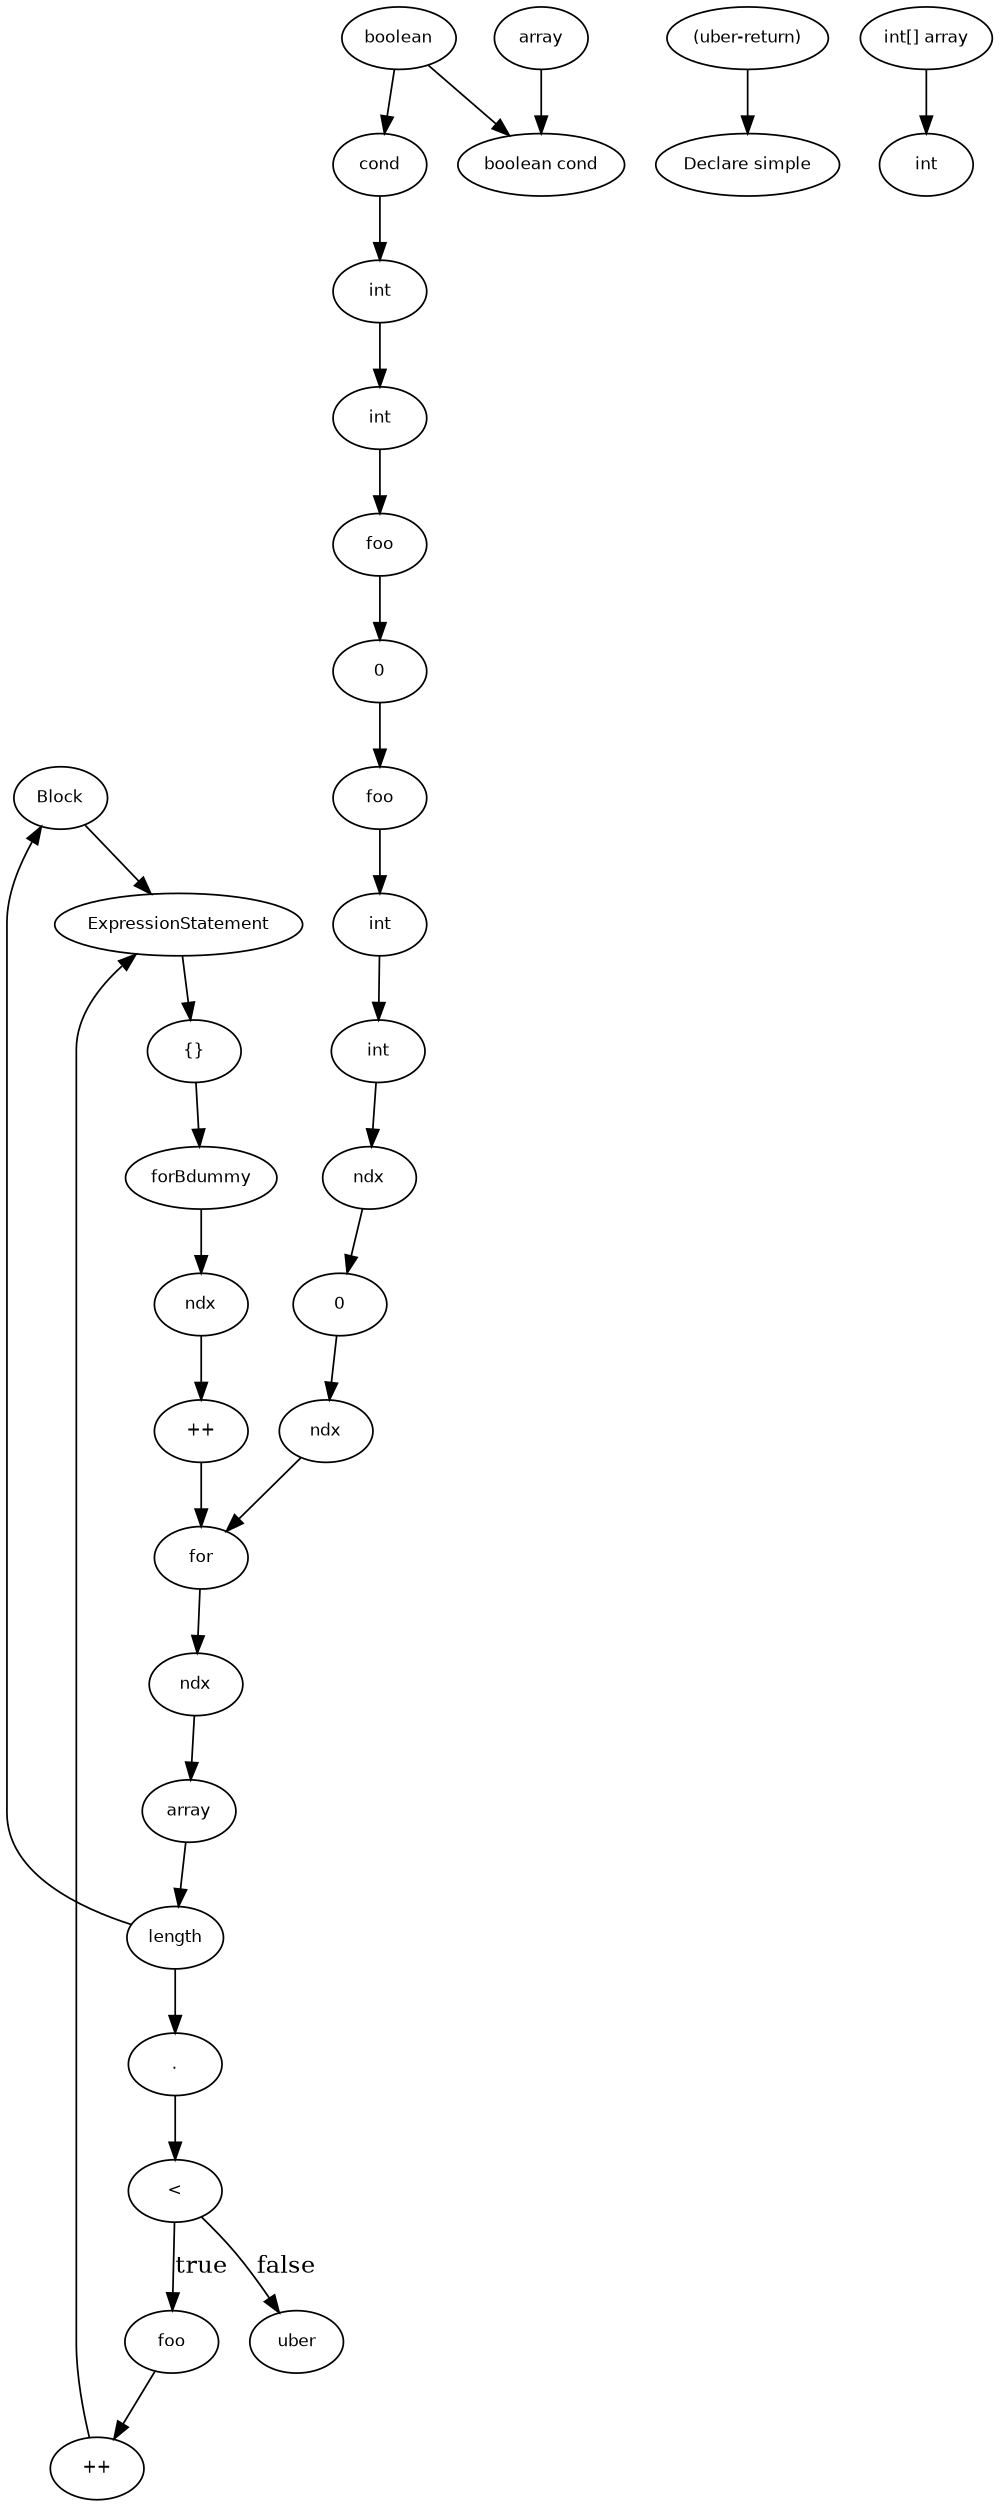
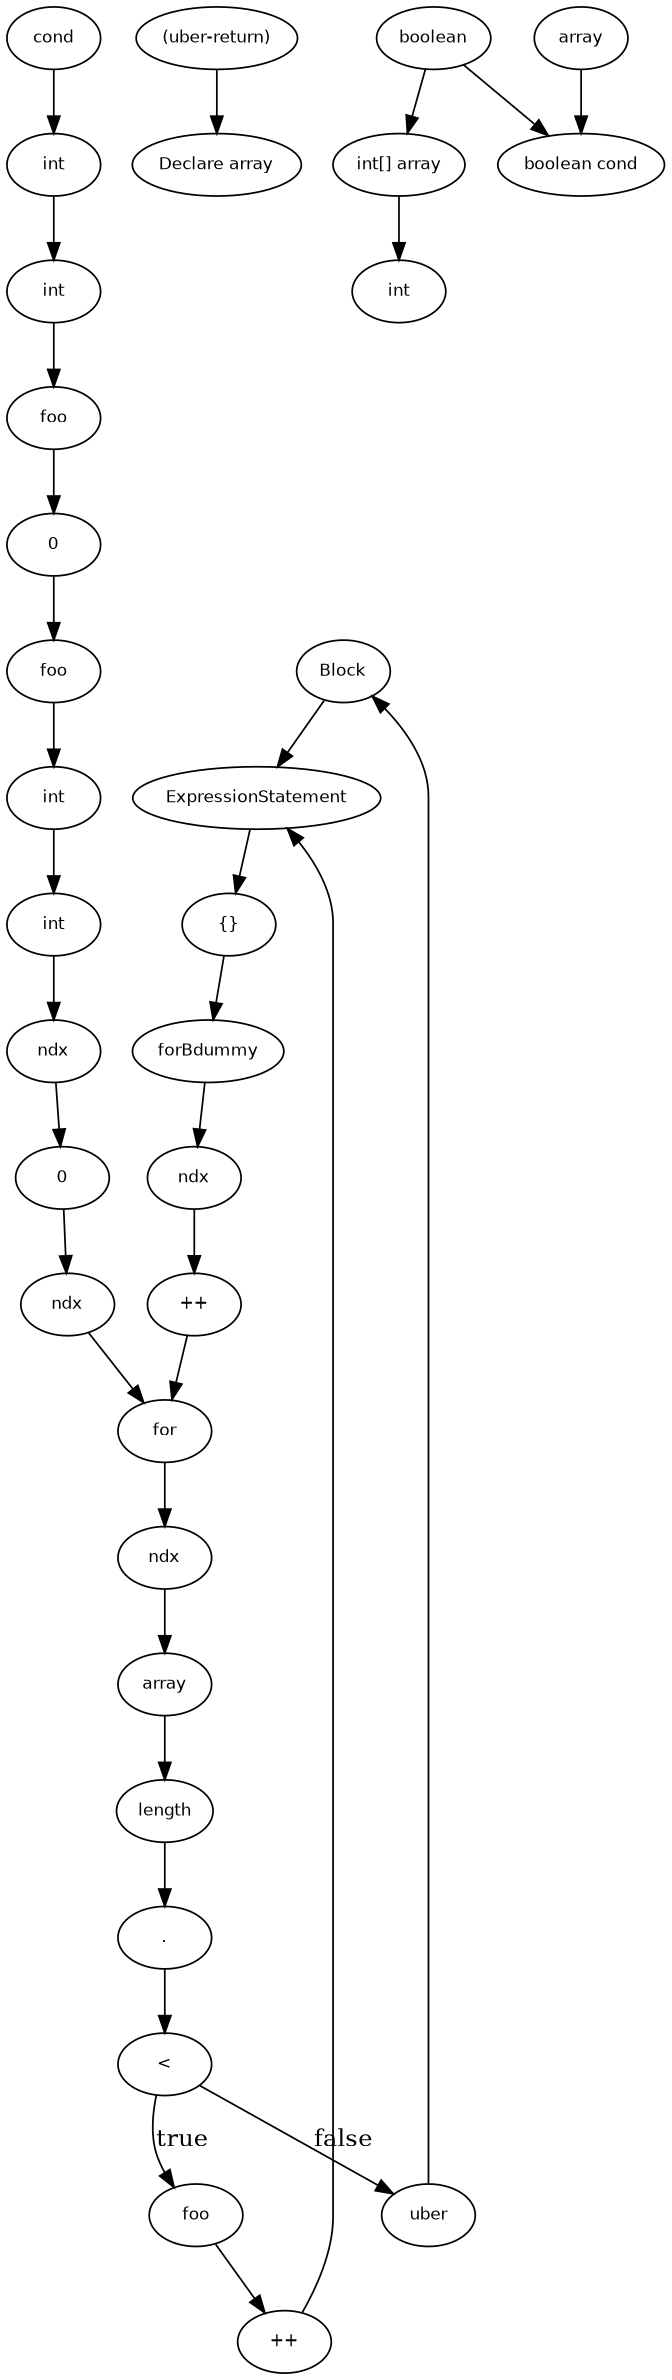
edge "boolean" -> "cond": now "boolean" -> "int[] array"
node "Declare simple": label "Declare simple" -> "Declare array"
edge "length" -> "Block": now "uber" -> "Block"
